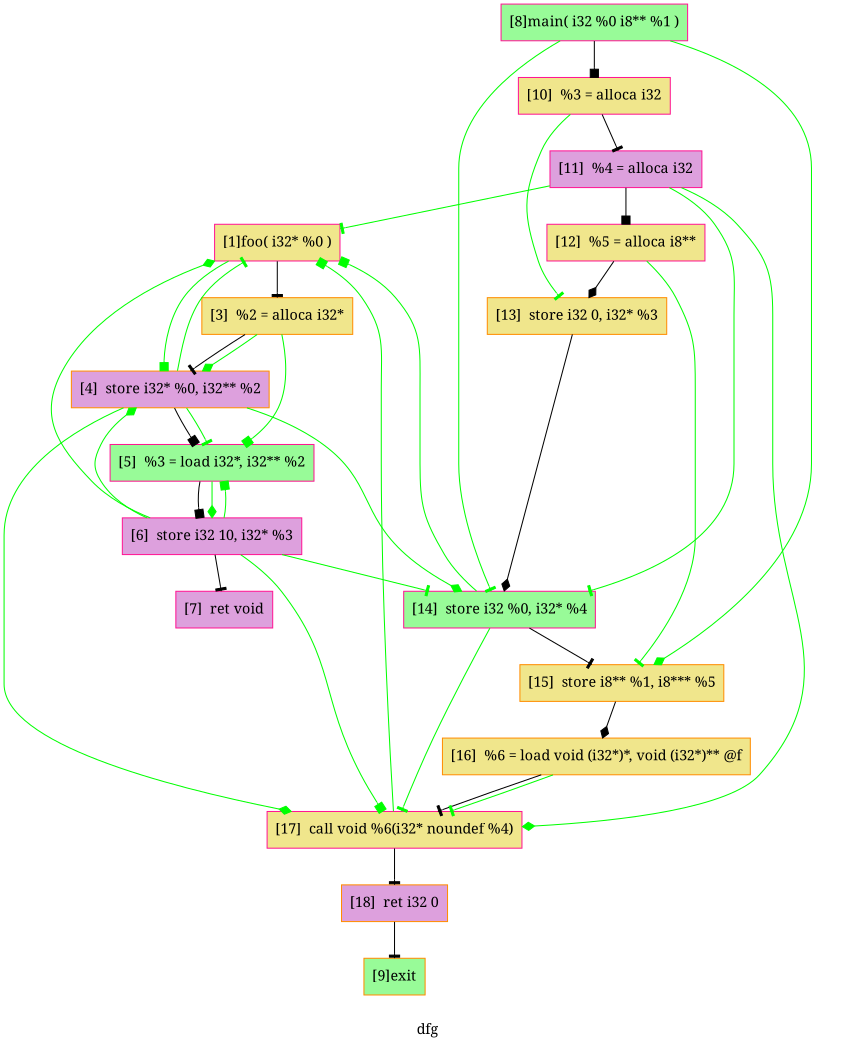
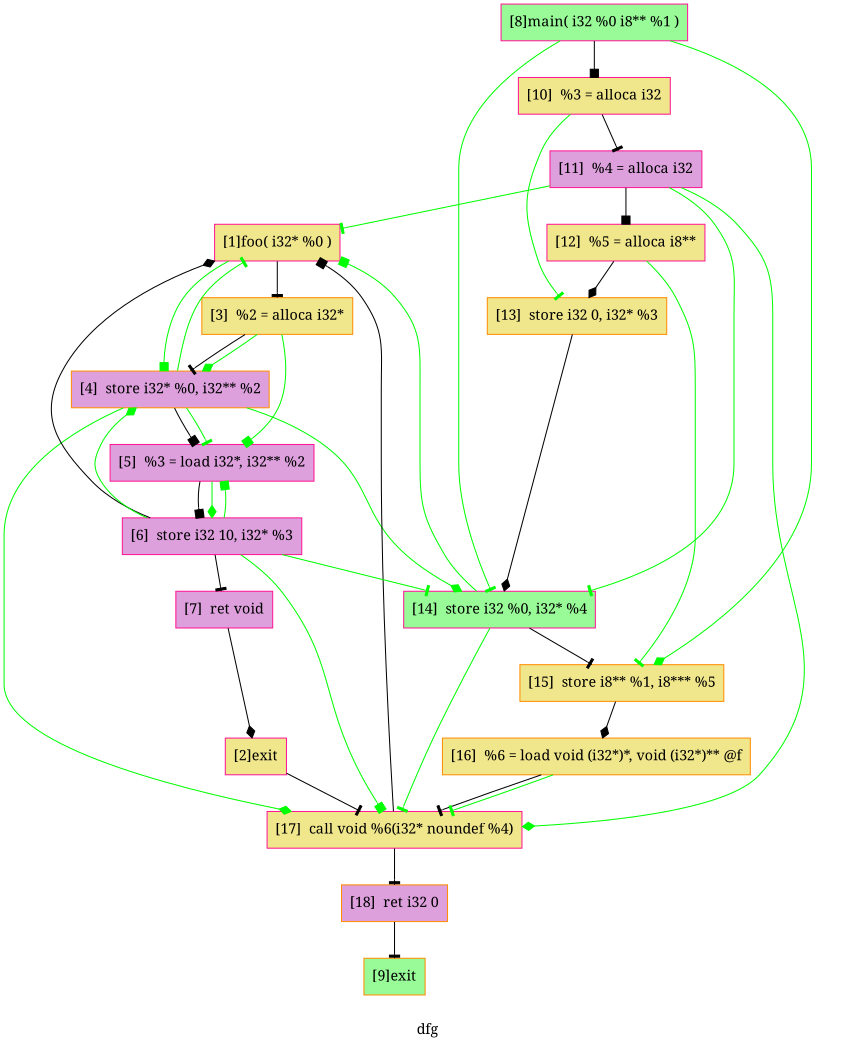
edge "[6]  store i32 10, i32* %3" -> "[1]foo( i32* %0 )": color green -> black
node "[5]  %3 = load i32*, i32** %2": fillcolor palegreen -> plum
edge "[17]  call void %6(i32* noundef %4)" -> "[1]foo( i32* %0 )": color green -> black
node "[2]exit": added
